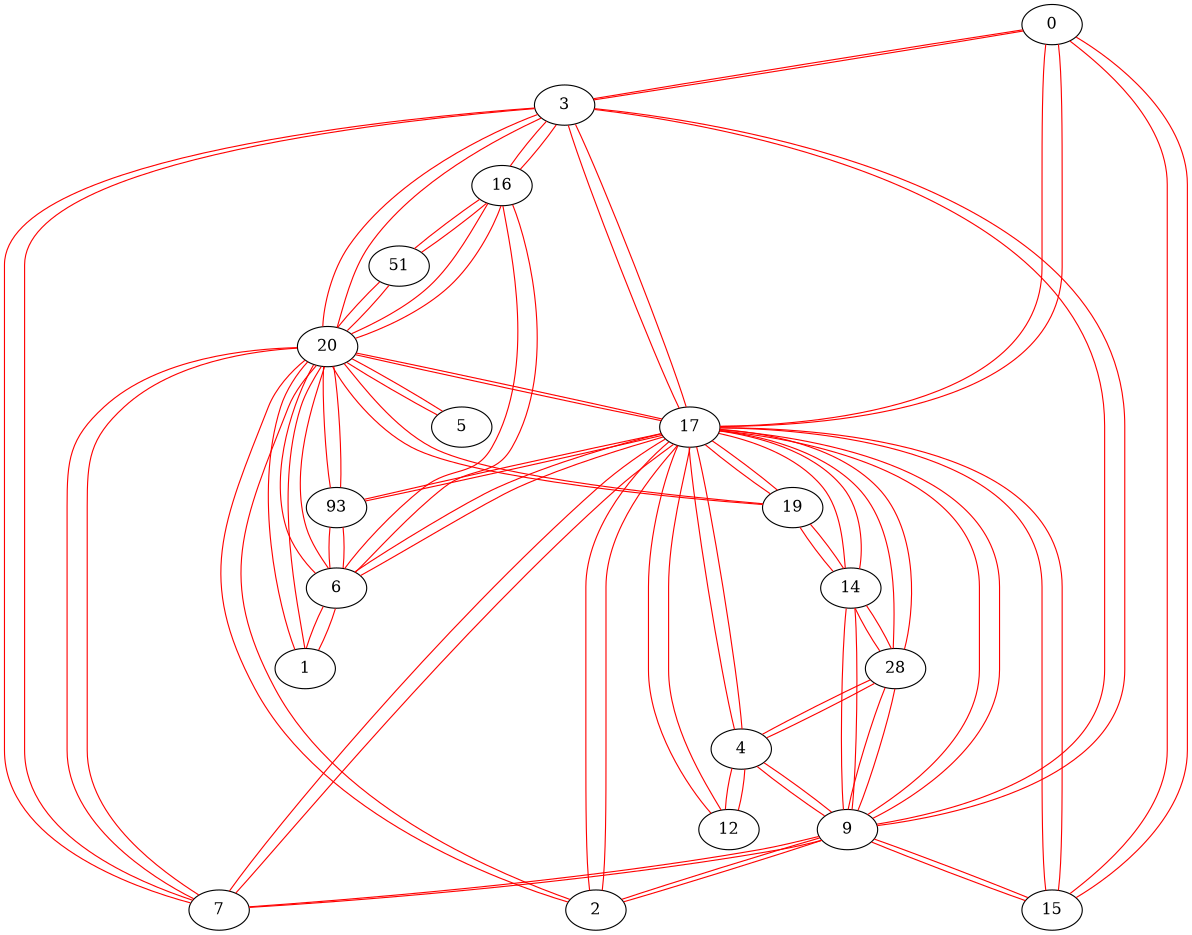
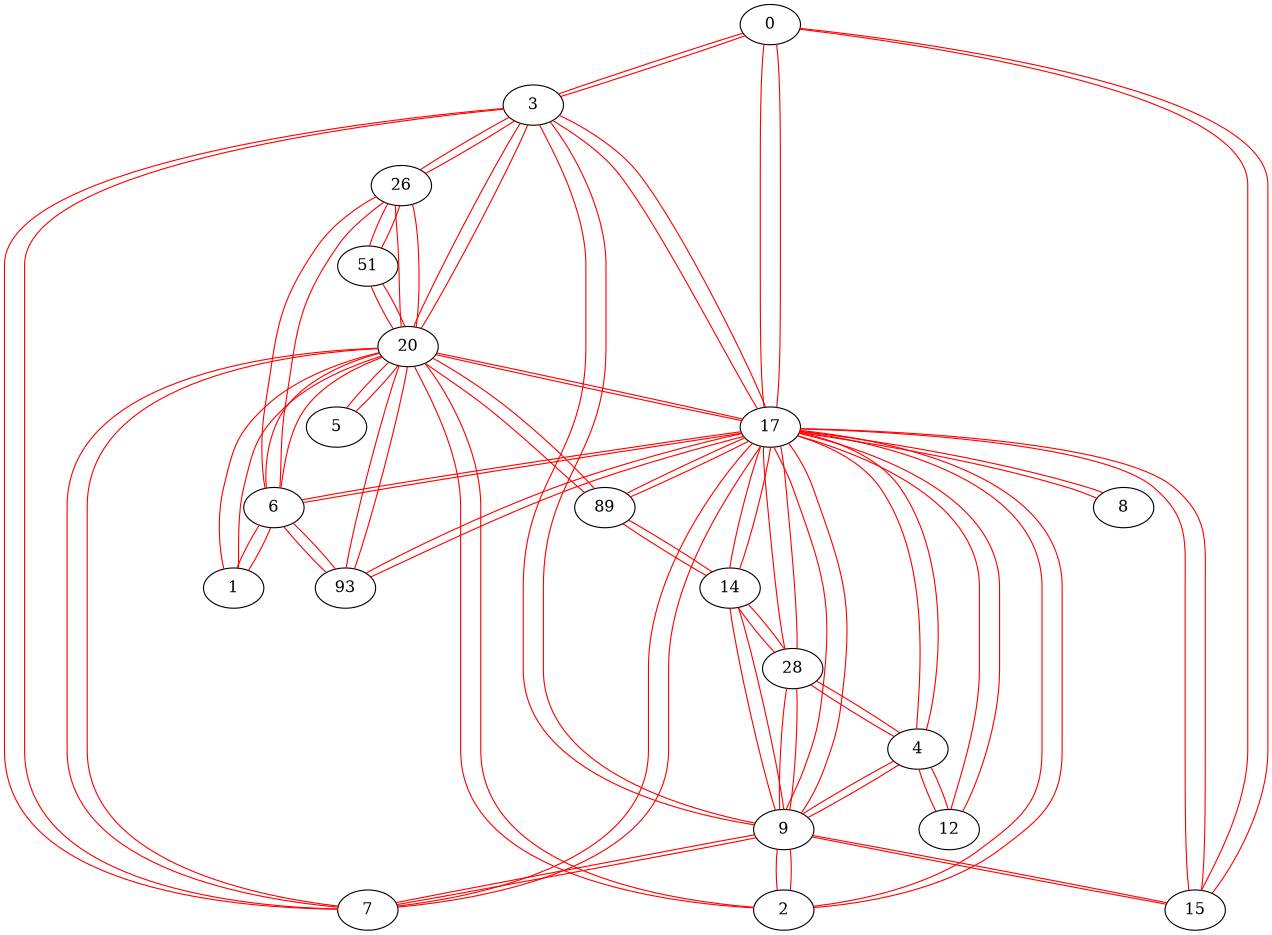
node "16": label "16" -> "26"
node "19": label "19" -> "89"
node "8": added
